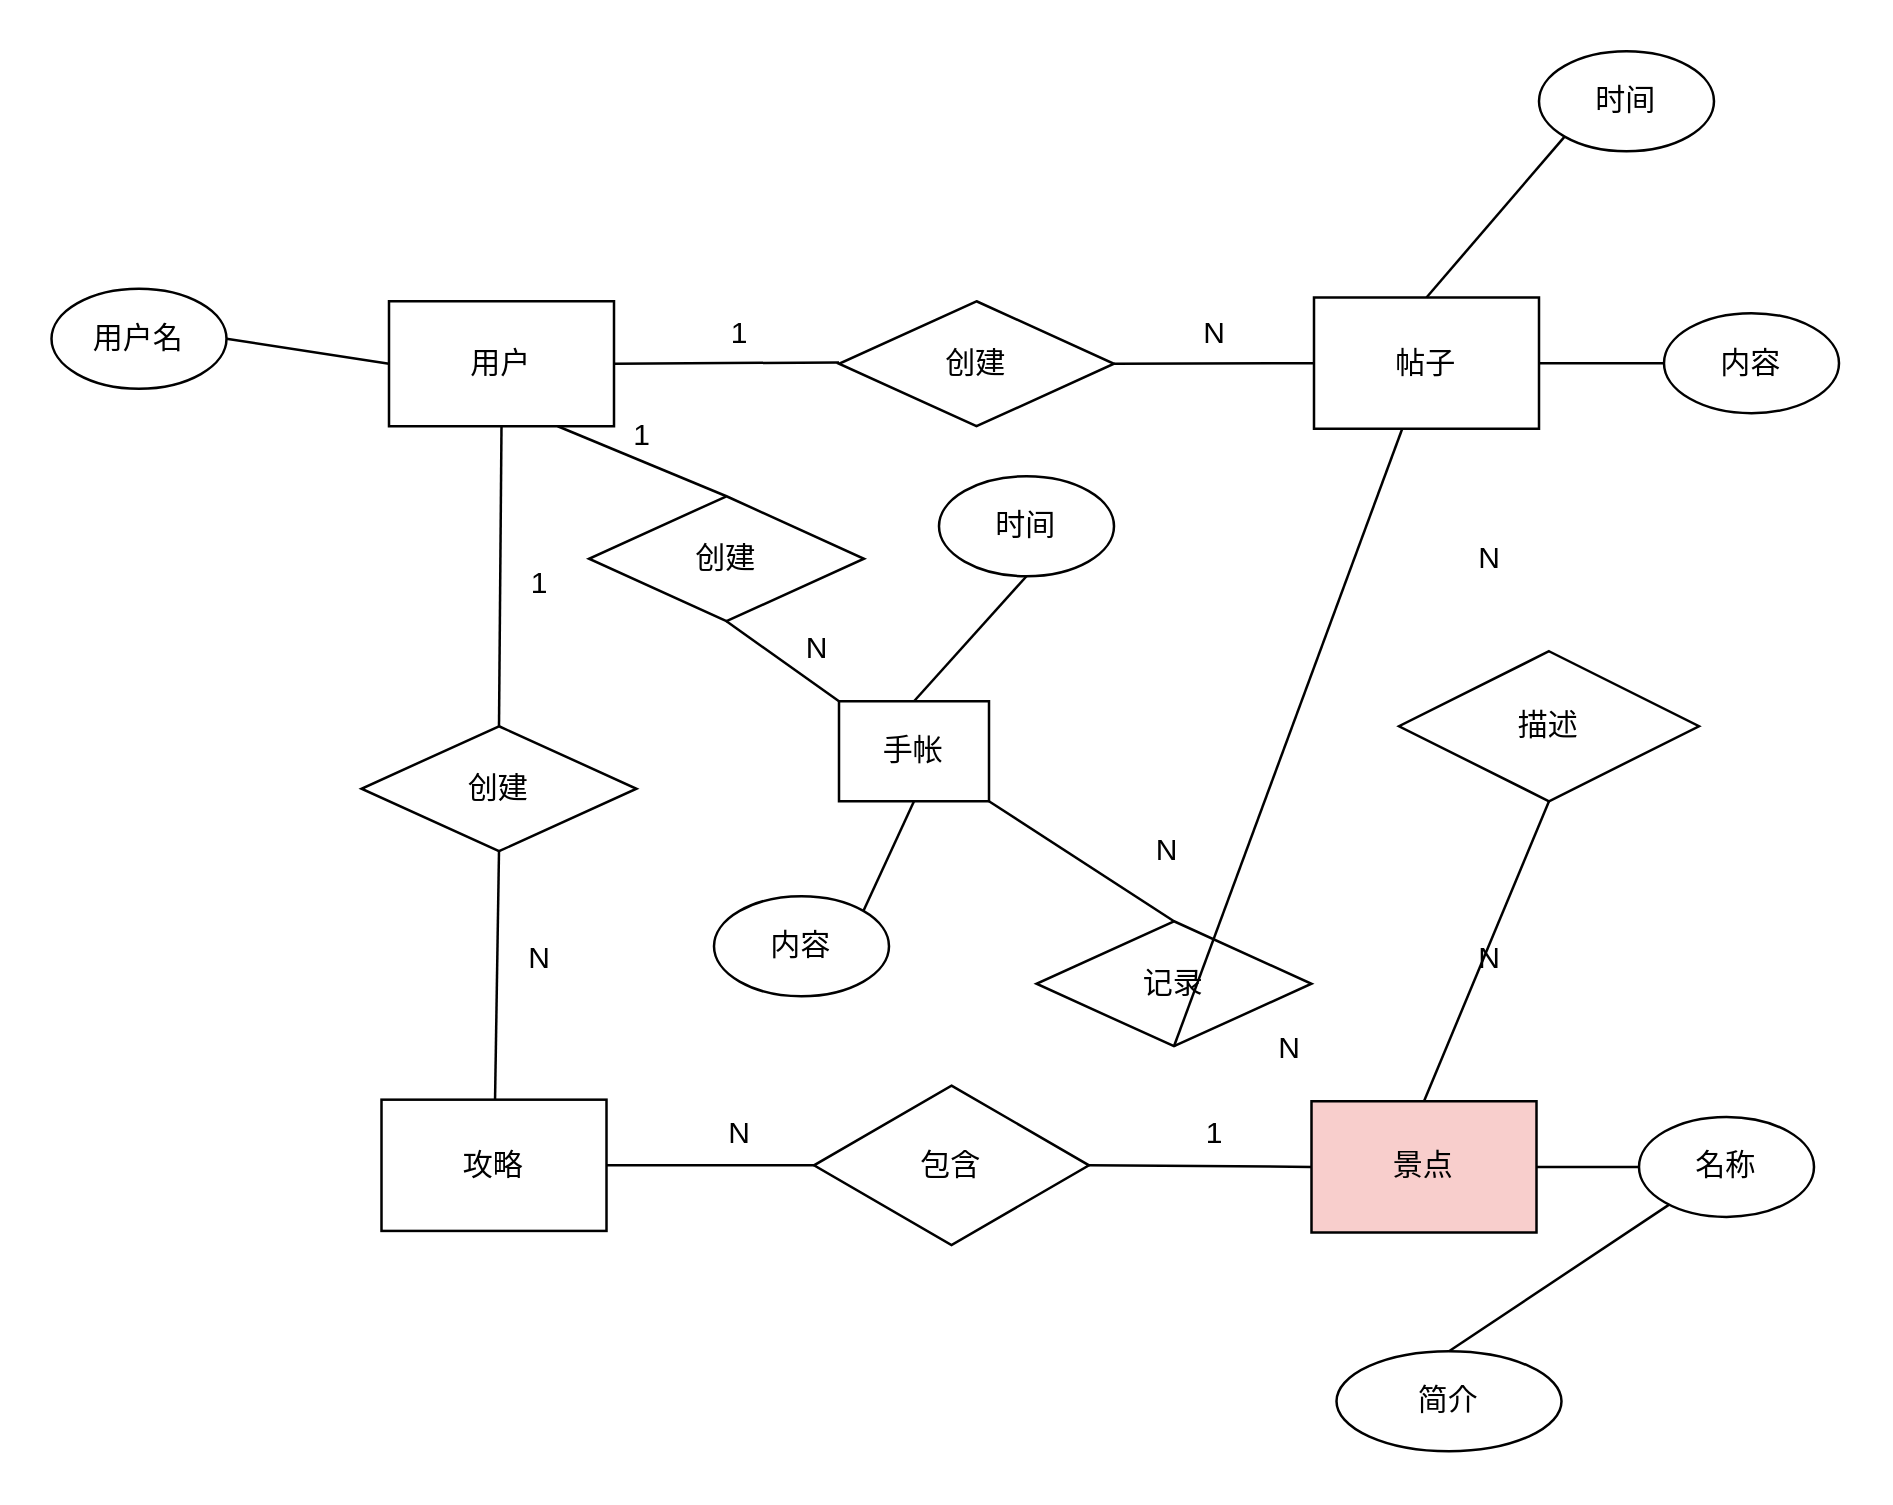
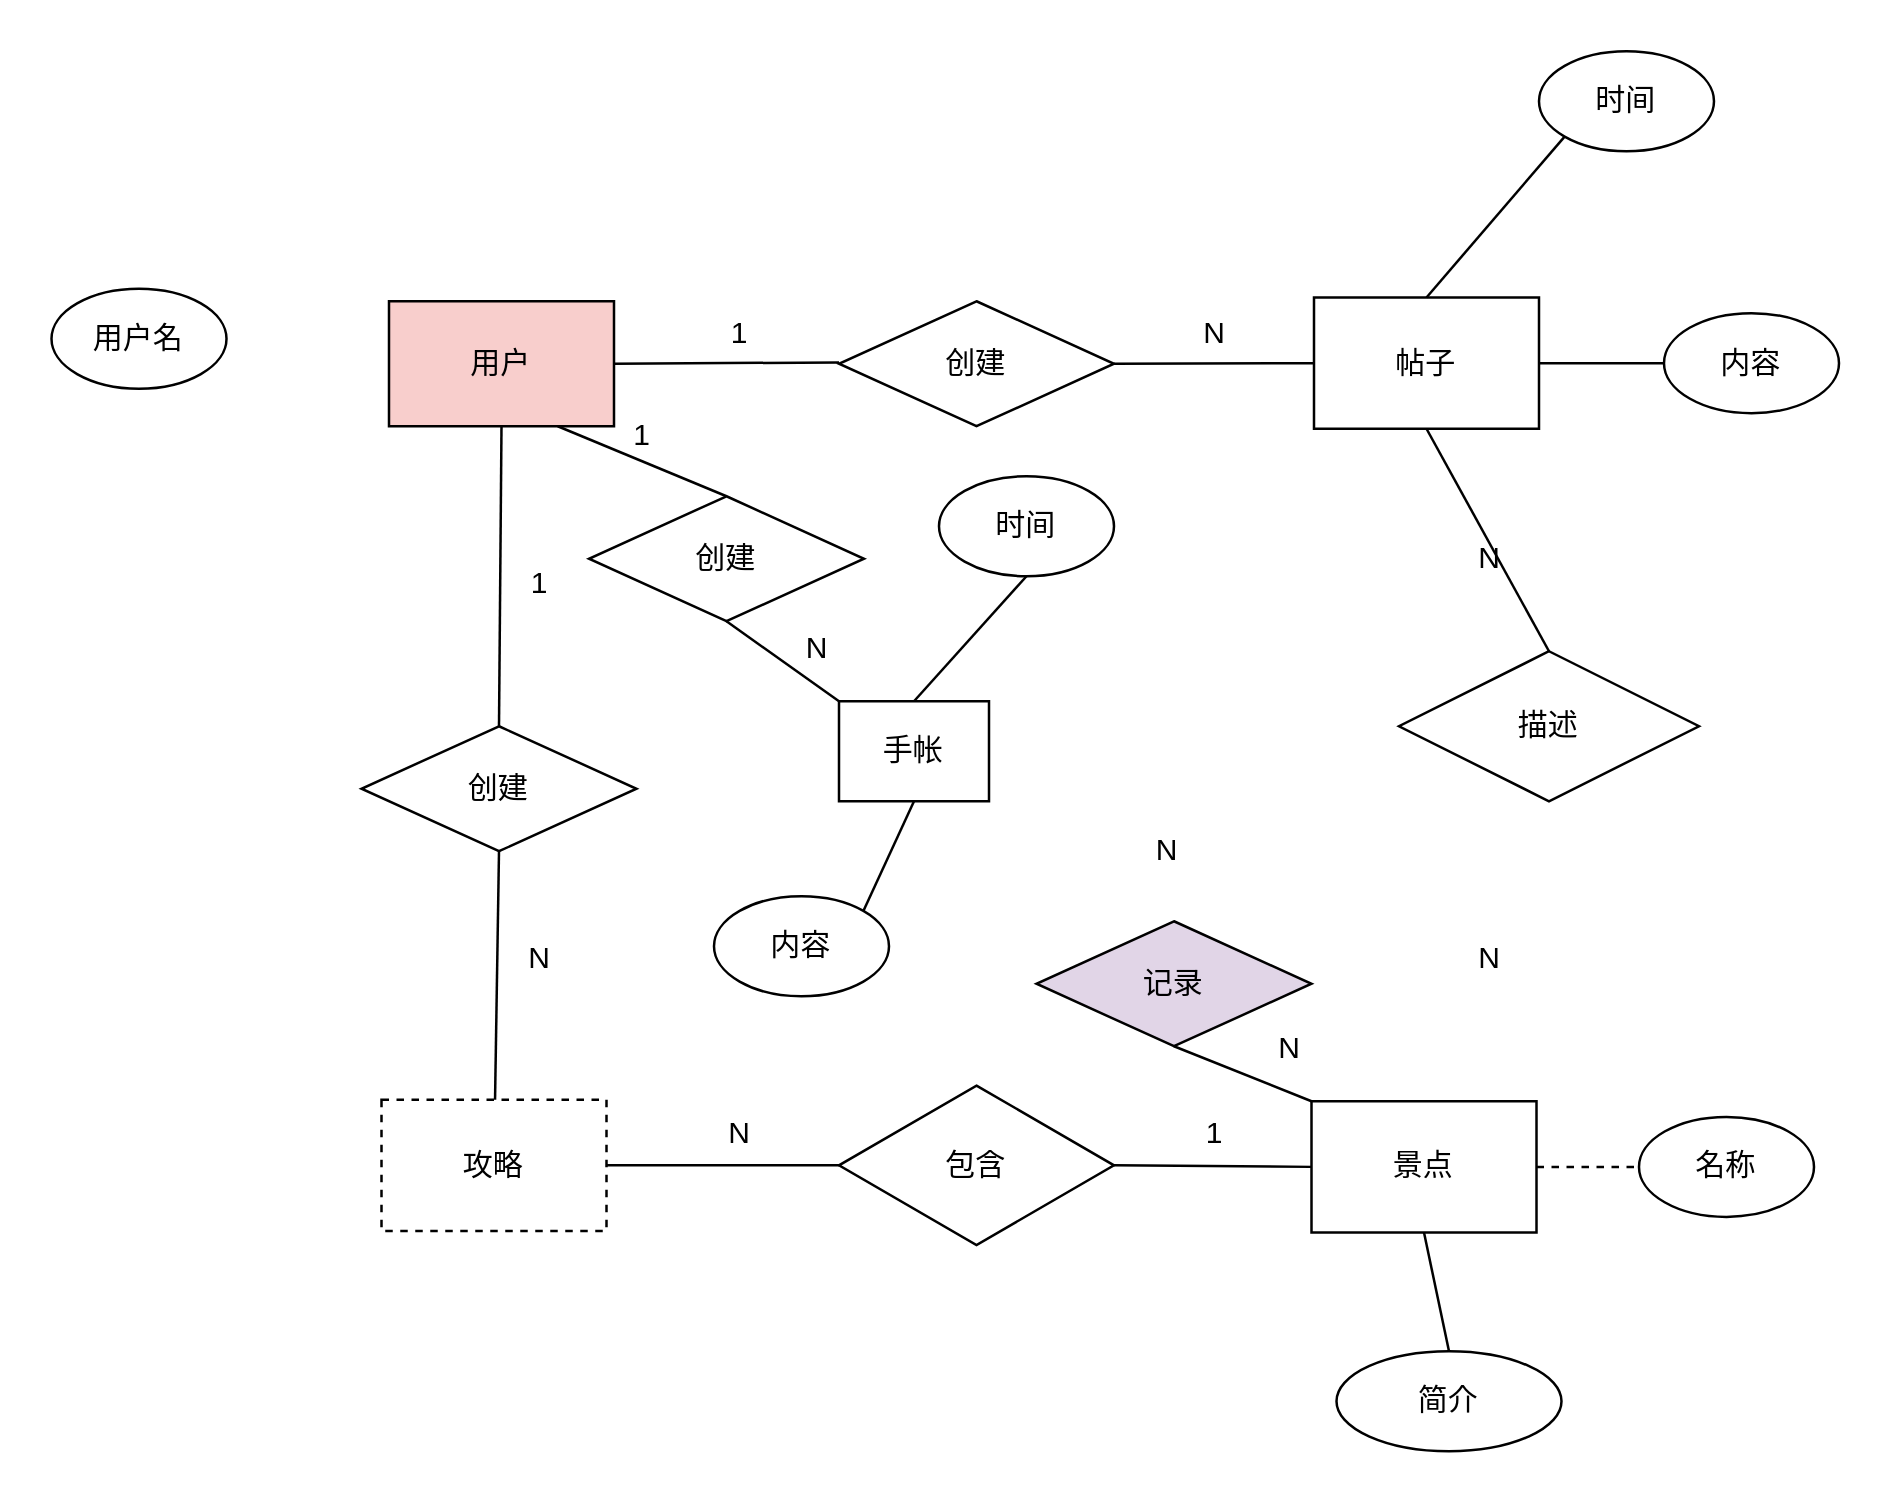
edge "用户名" -- "用户": removed
node "用户": fillcolor #ffffff -> #f8cecc
edge "帖子" -- "描述": added
edge "帖子" -- "记录": now "景点" -- "记录"
edge "手帐" -- "记录": removed
edge "描述" -- "景点": removed
node "记录": fillcolor #ffffff -> #e1d5e7
node "攻略": style solid -> dashed
node "包含": moved (951, 1165) -> (976, 1165)
node "景点": fillcolor #f8cecc -> #ffffff
edge "景点" -- "名称": style solid -> dashed
edge "名称" -- "简介": now "景点" -- "简介"
